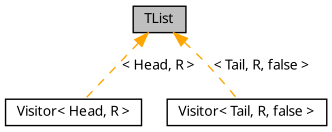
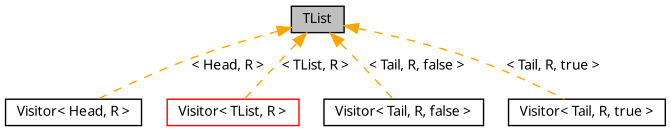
node "Visitor< TList, R >": added
node "Visitor< Tail, R, true >": added
